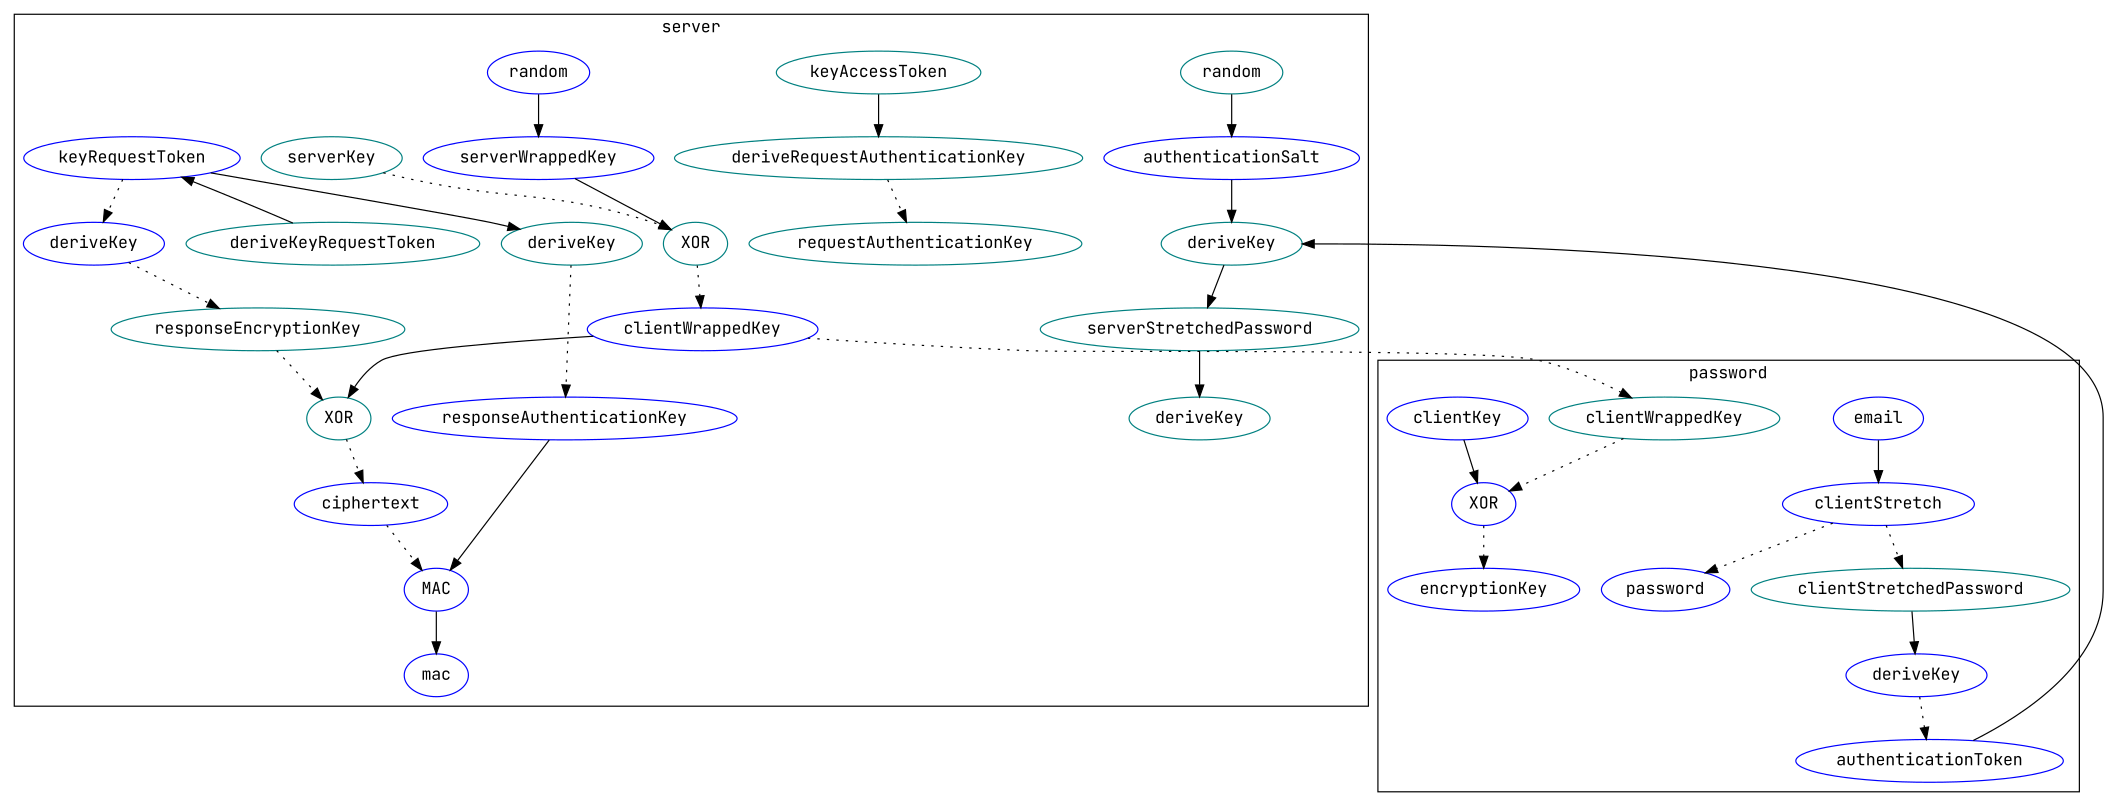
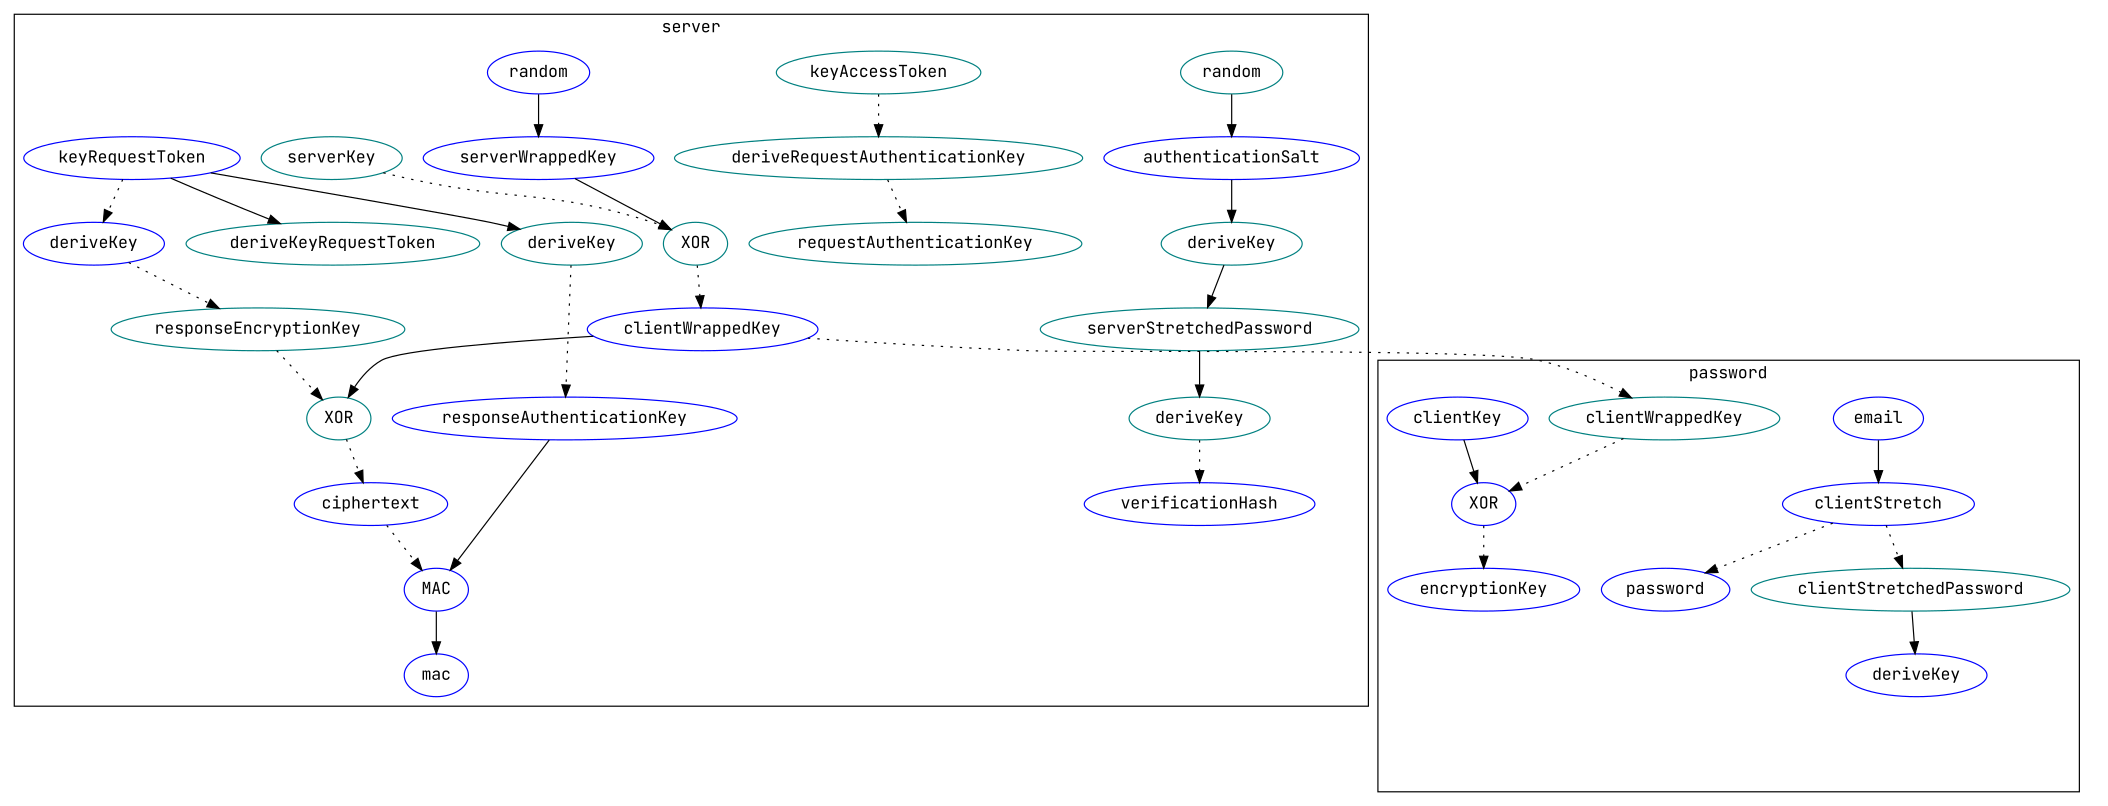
edge "keyAccessToken" -> "deriveRequestAuthenticationKey": style solid -> dotted
edge "deriveKeyRequestToken" -> "keyRequestToken": reversed
node "verificationHash": added
node "authenticationToken": removed
